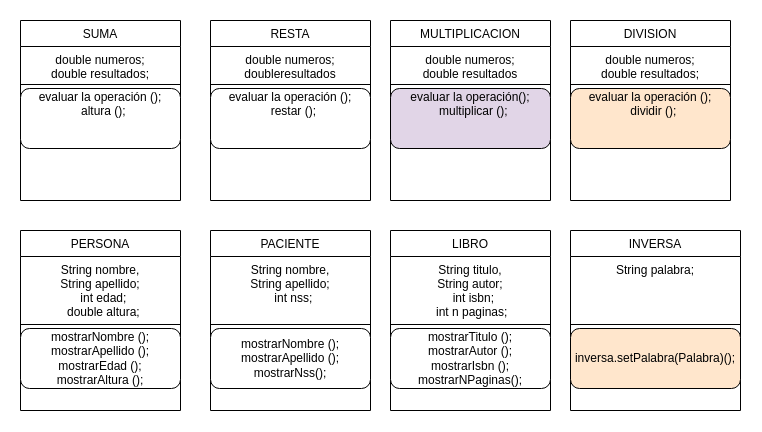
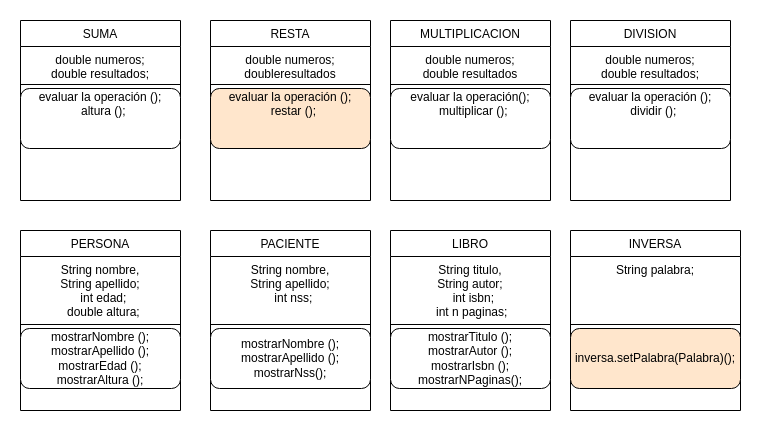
node "evaluar la operación (); restar ();": fillcolor #ffffff -> #ffe6cc
node "evaluar la operación(); multiplicar ();": fillcolor #e1d5e7 -> #ffffff
node "evaluar la operación (); dividir ();": fillcolor #ffe6cc -> #ffffff
